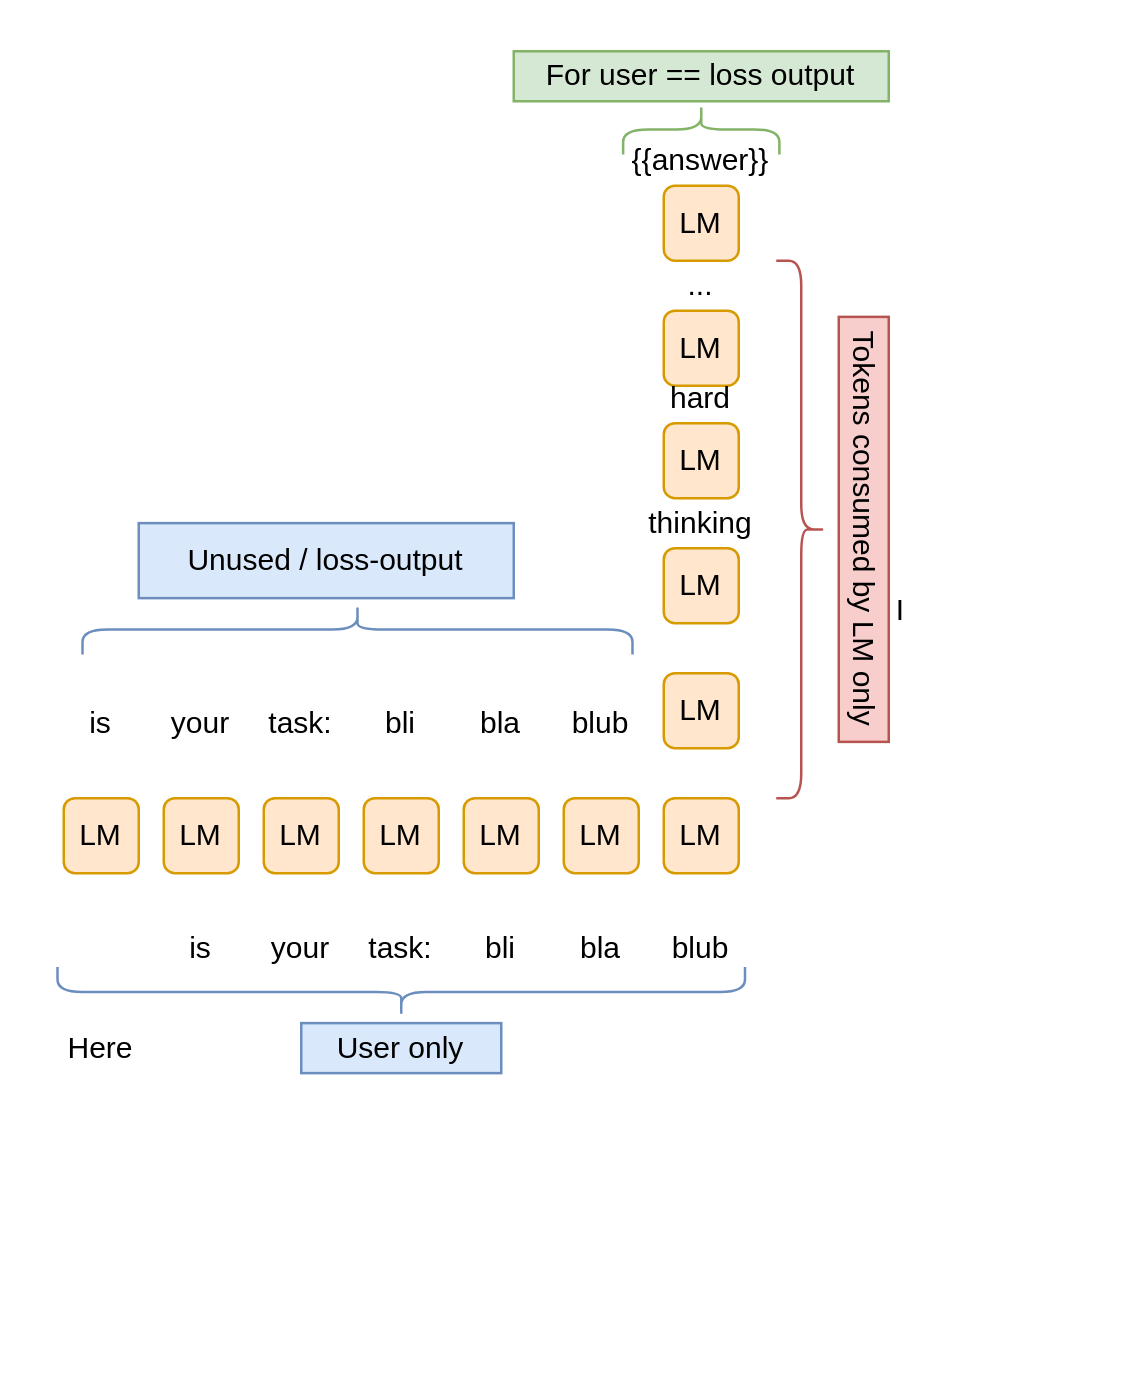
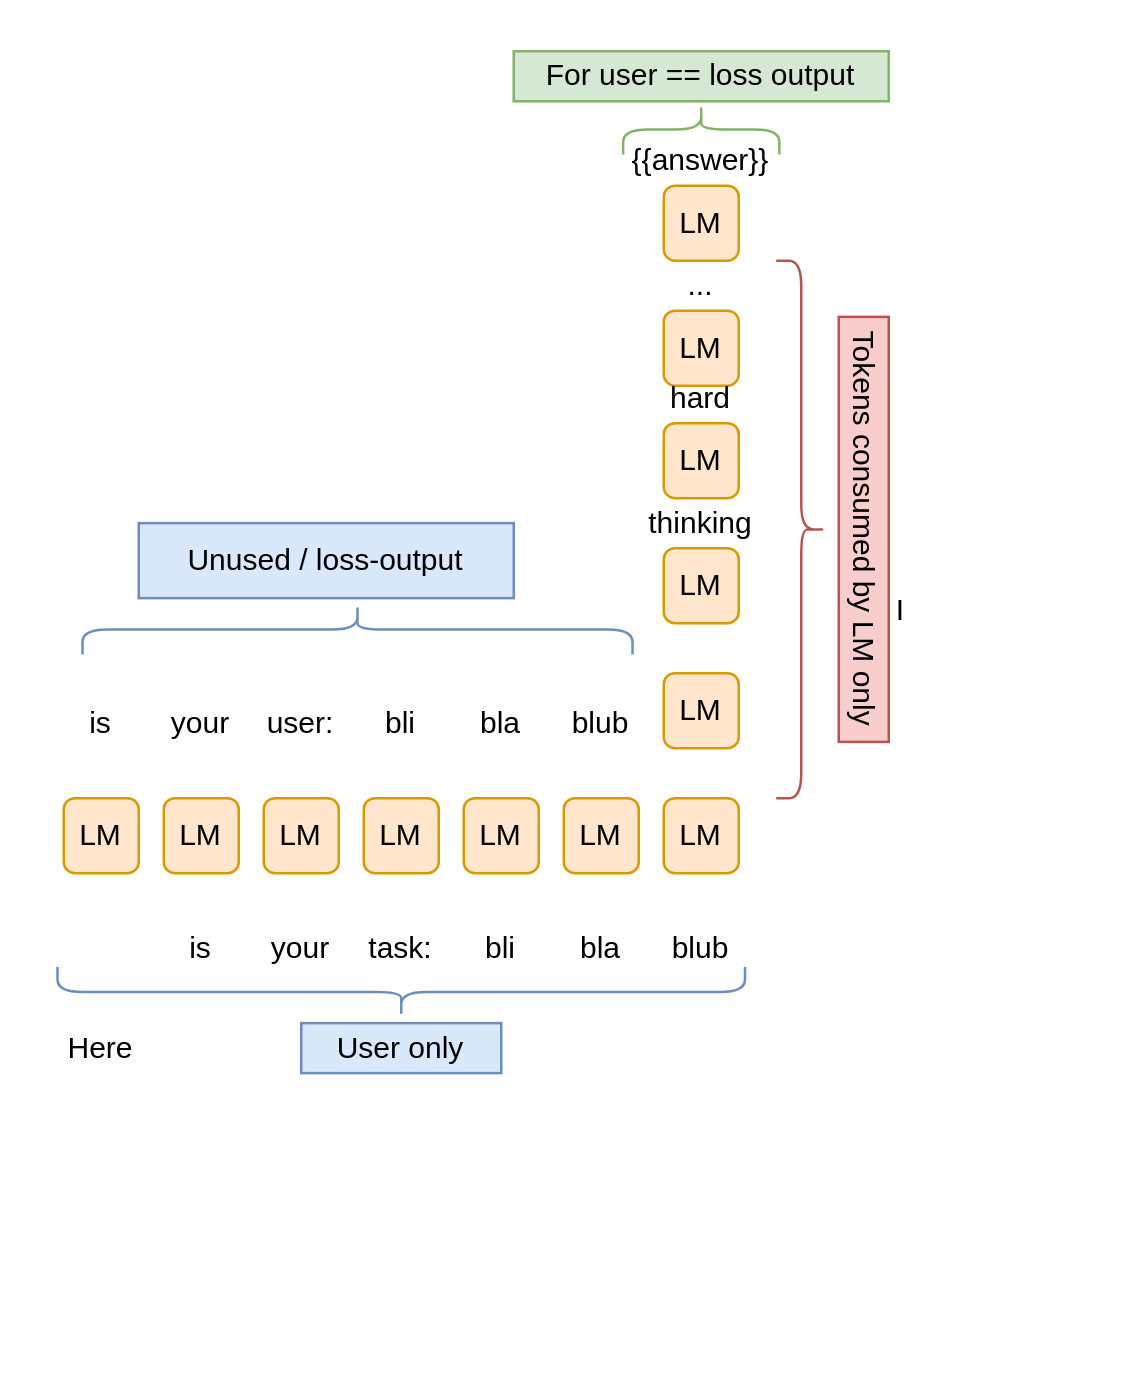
node "task:": label "task:" -> "user:"
